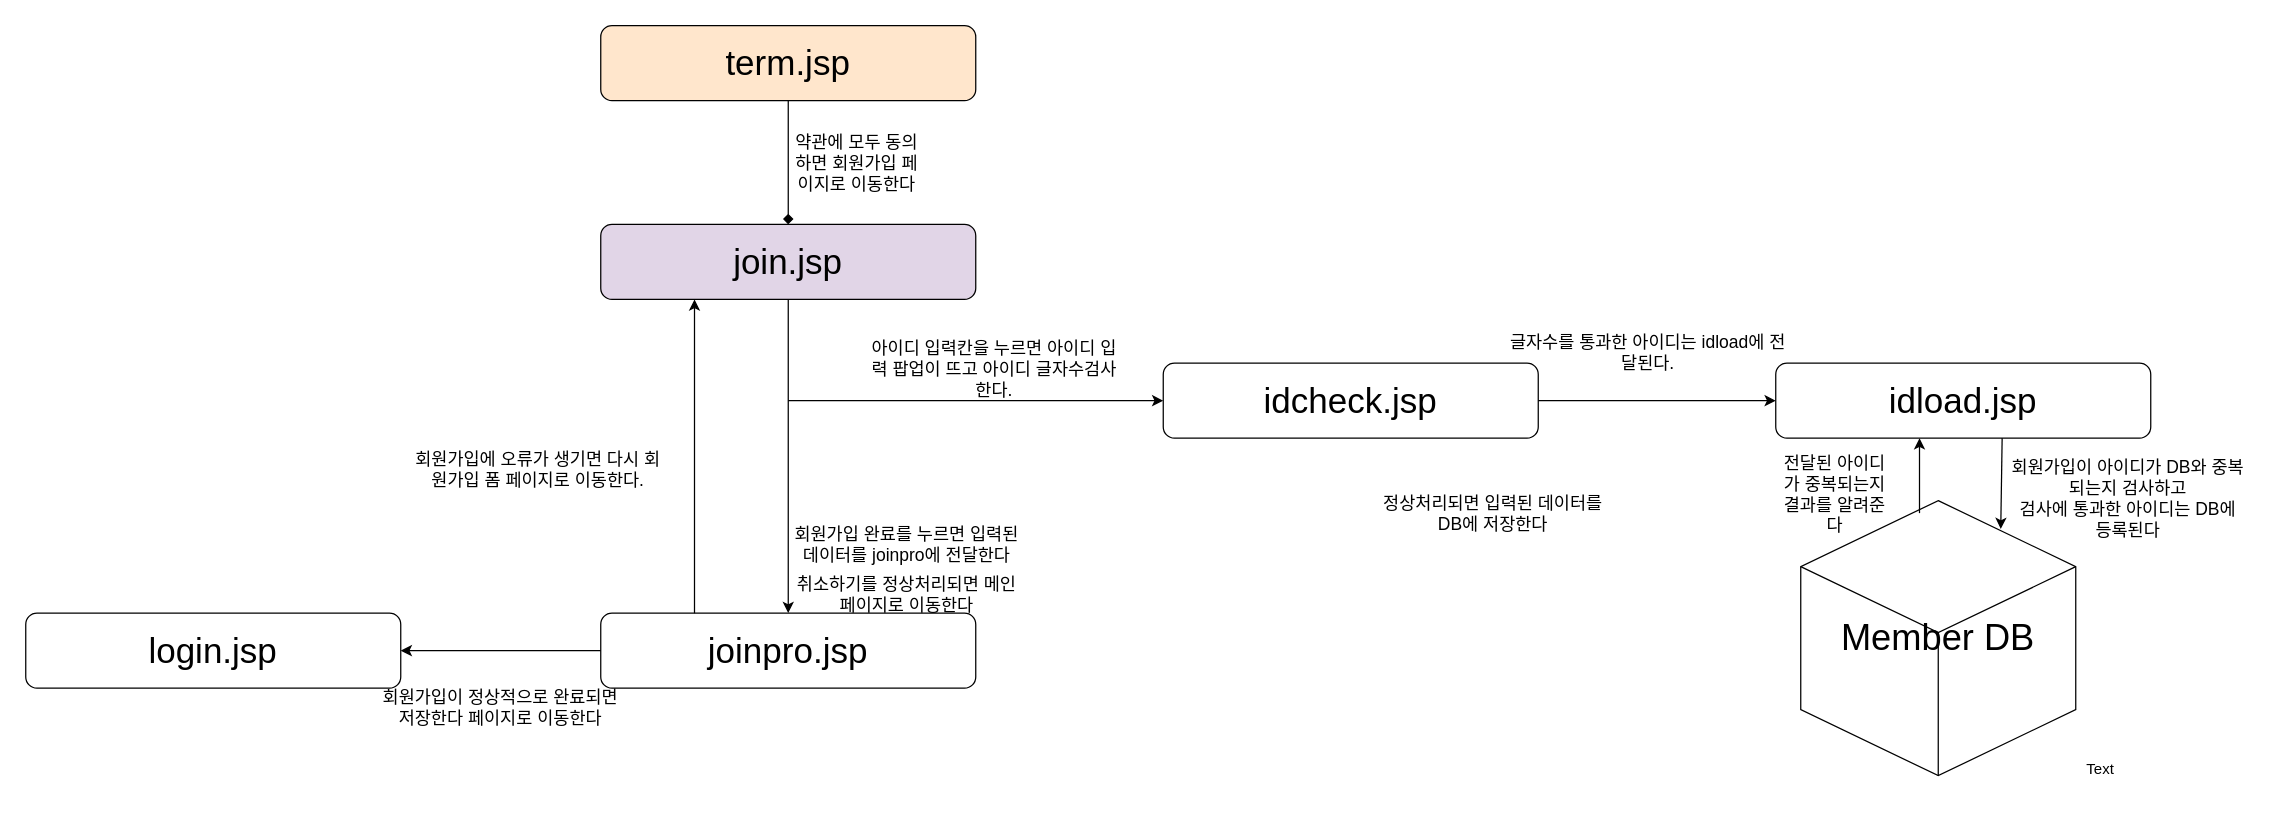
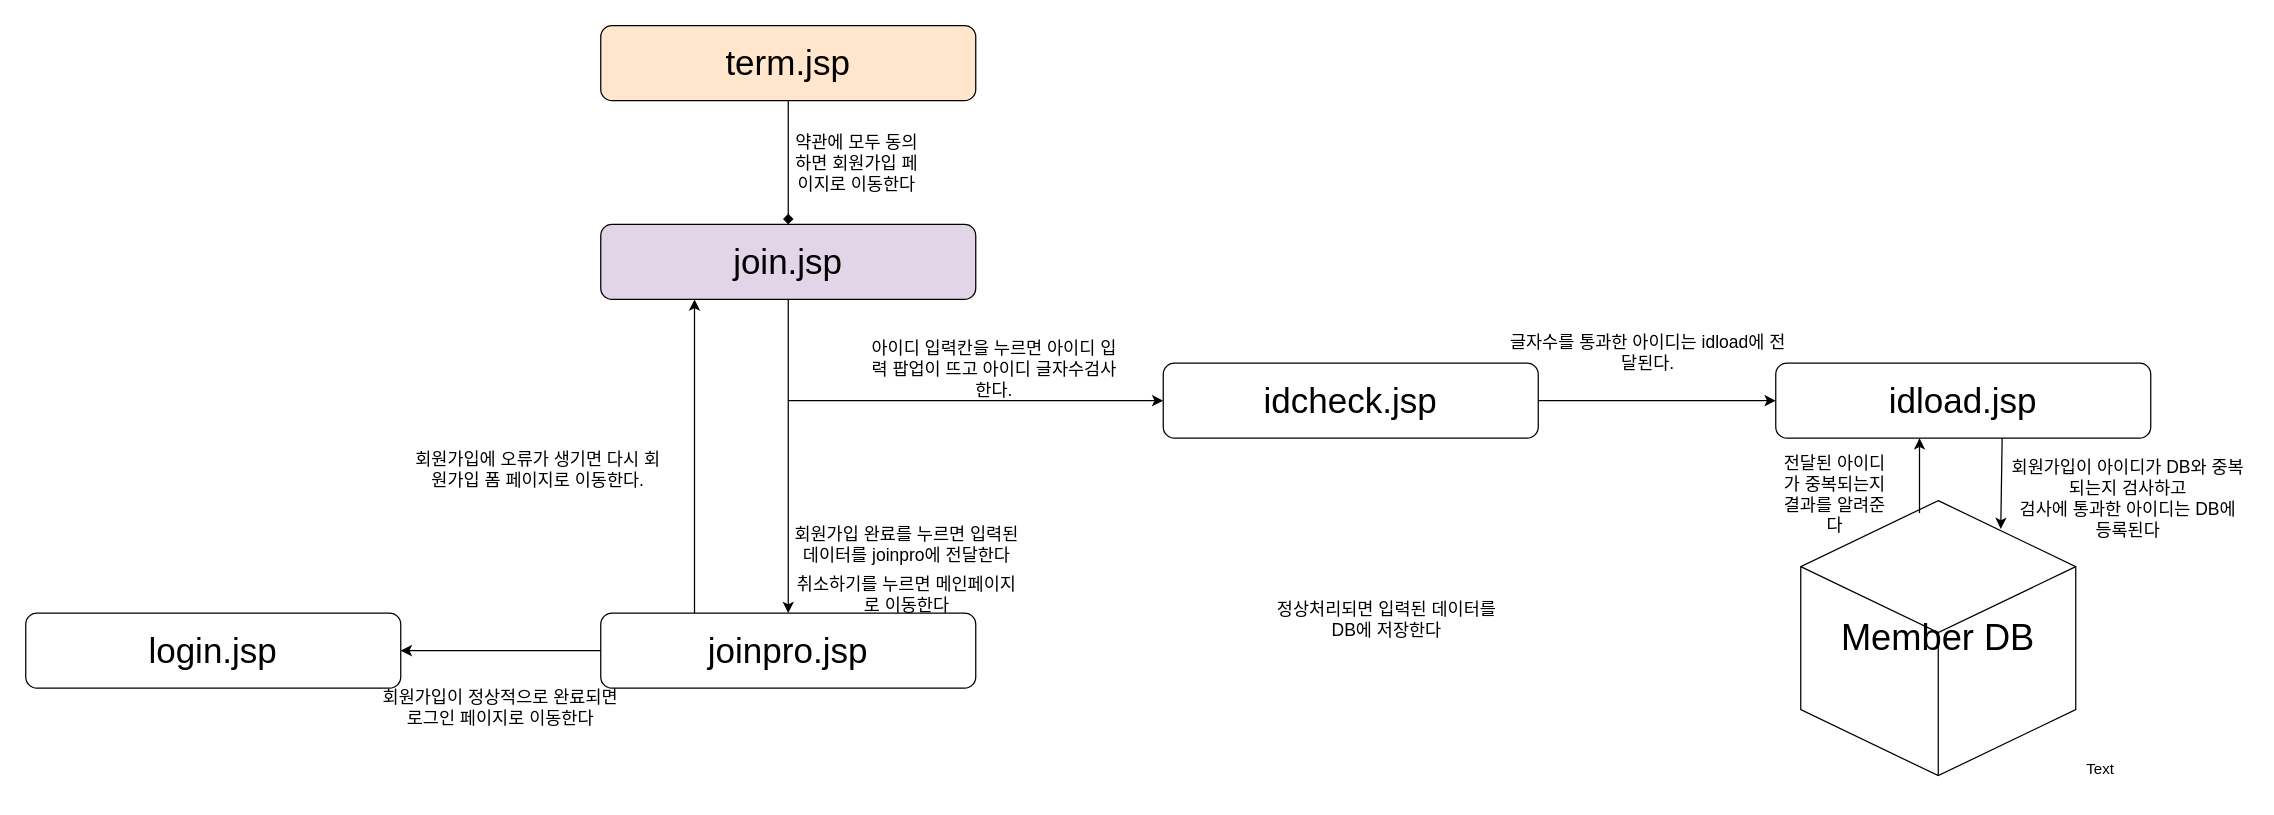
node "정상처리되면 입력된 데이터를 DB에 저장한다": moved (1493, 513) -> (1386, 619)
node "취소하기를 정상처리되면 메인페이지로 이동한다": label "취소하기를 정상처리되면 메인페이지로 이동한다" -> "취소하기를 누르면 메인페이지로 이동한다"
node "회원가입이 정상적으로 완료되면 저장한다 페이지로 이동한다": label "회원가입이 정상적으로 완료되면 저장한다 페이지로 이동한다" -> "회원가입이 정상적으로 완료되면 로그인 페이지로 이동한다"
